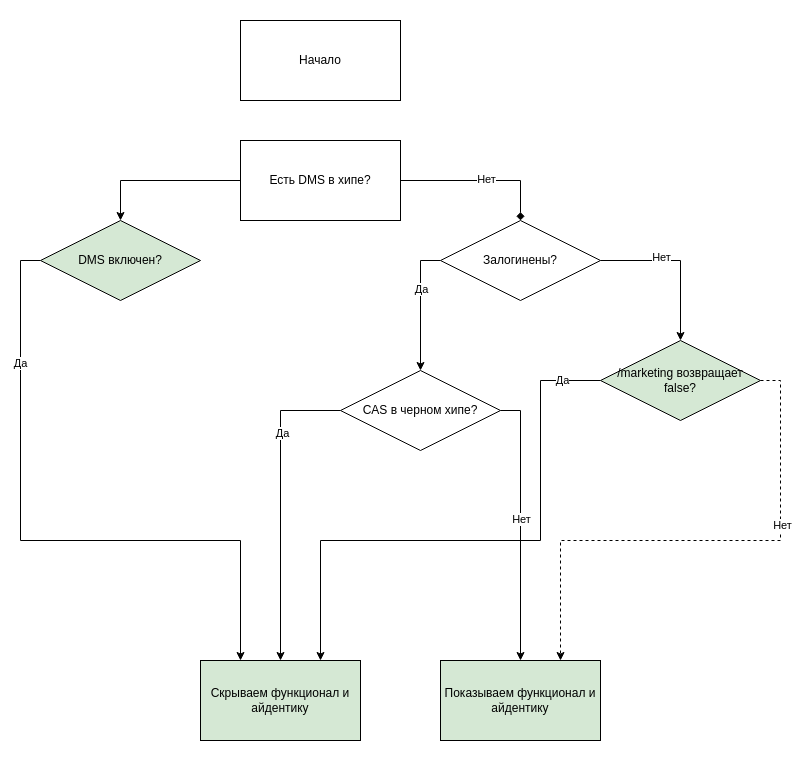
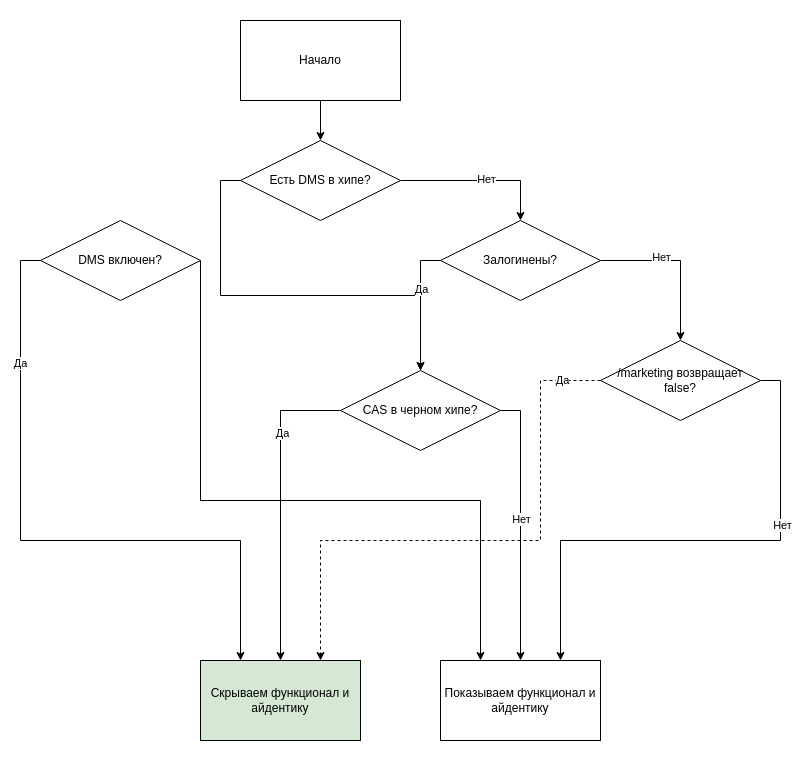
edge "Начало" -> "Есть DMS в хипе?": added
edge "Есть DMS в хипе?" -> "DMS включен?": now "Есть DMS в хипе?" -> "CAS в черном хипе?"
node "Есть DMS в хипе?": shape rectangle -> diamond
edge "Есть DMS в хипе?" -> "Залогинены?": arrowhead diamond -> classic
node "DMS включен?": fillcolor #d5e8d4 -> #ffffff
node "/marketing возвращает false?": fillcolor #d5e8d4 -> #ffffff
edge "DMS включен?" -> "Показываем функционал и айдентику": added
edge "/marketing возвращает false?" -> "Скрываем функционал и айдентику": style solid -> dashed
edge "/marketing возвращает false?" -> "Показываем функционал и айдентику": style dashed -> solid
node "Показываем функционал и айдентику": fillcolor #d5e8d4 -> #ffffff
